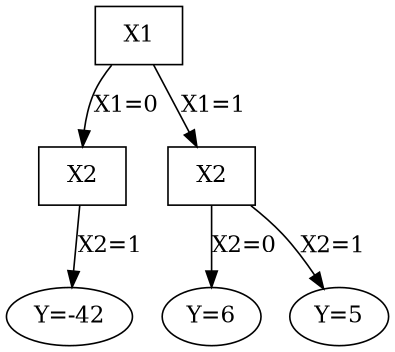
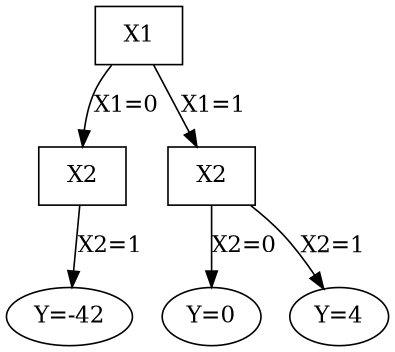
node "Y=6": label "Y=6" -> "Y=0"
node "Y=5": label "Y=5" -> "Y=4"
